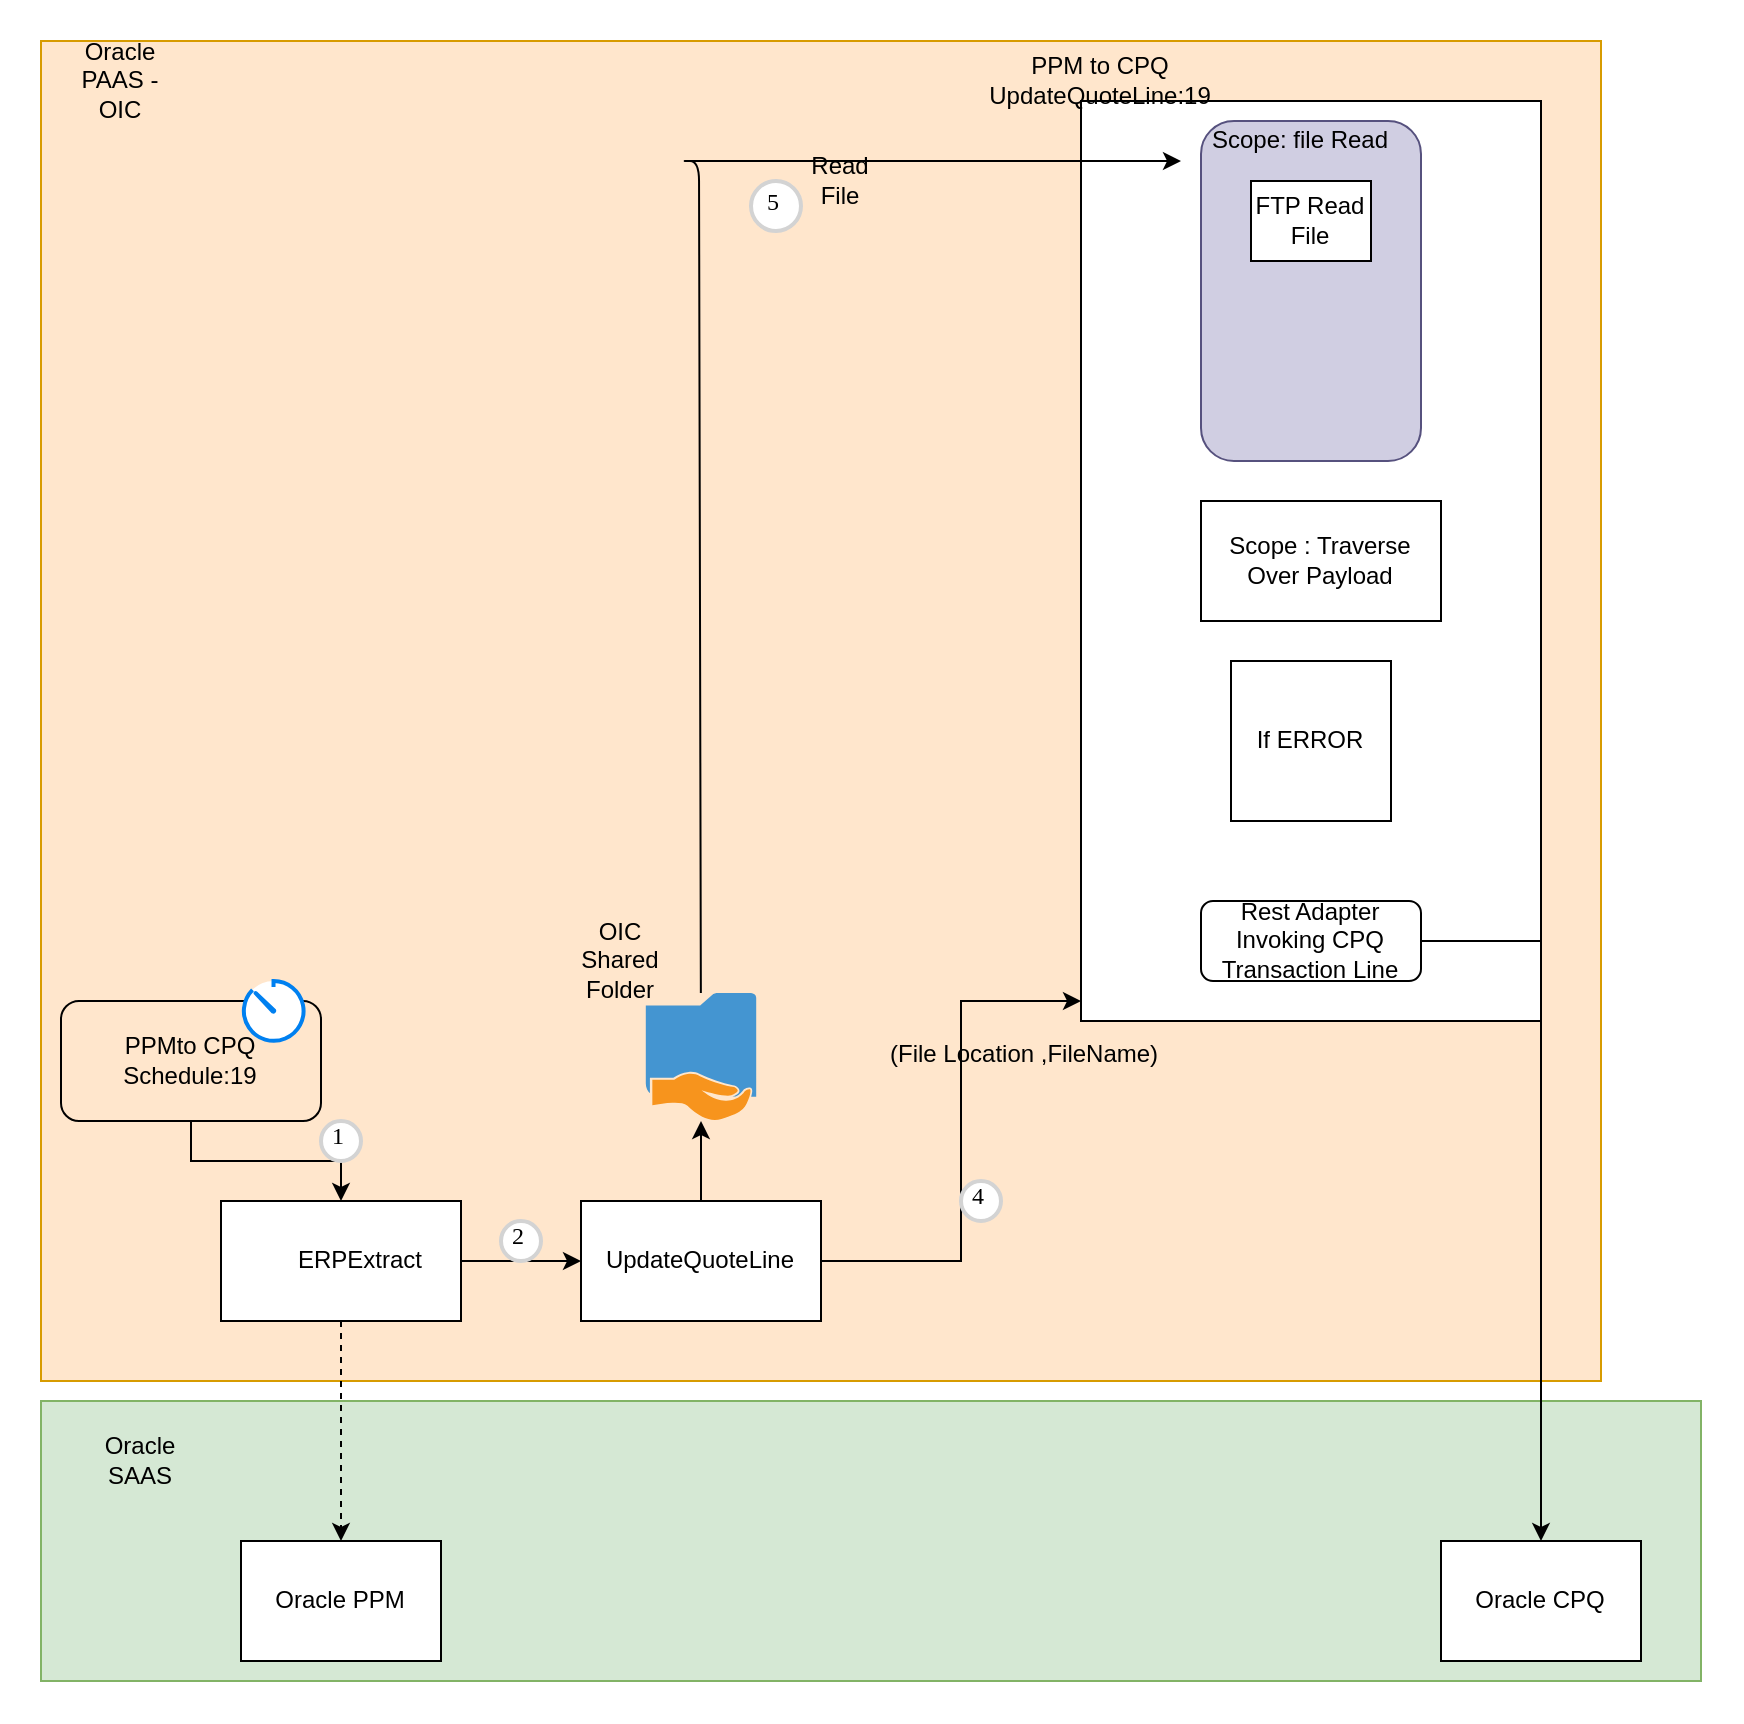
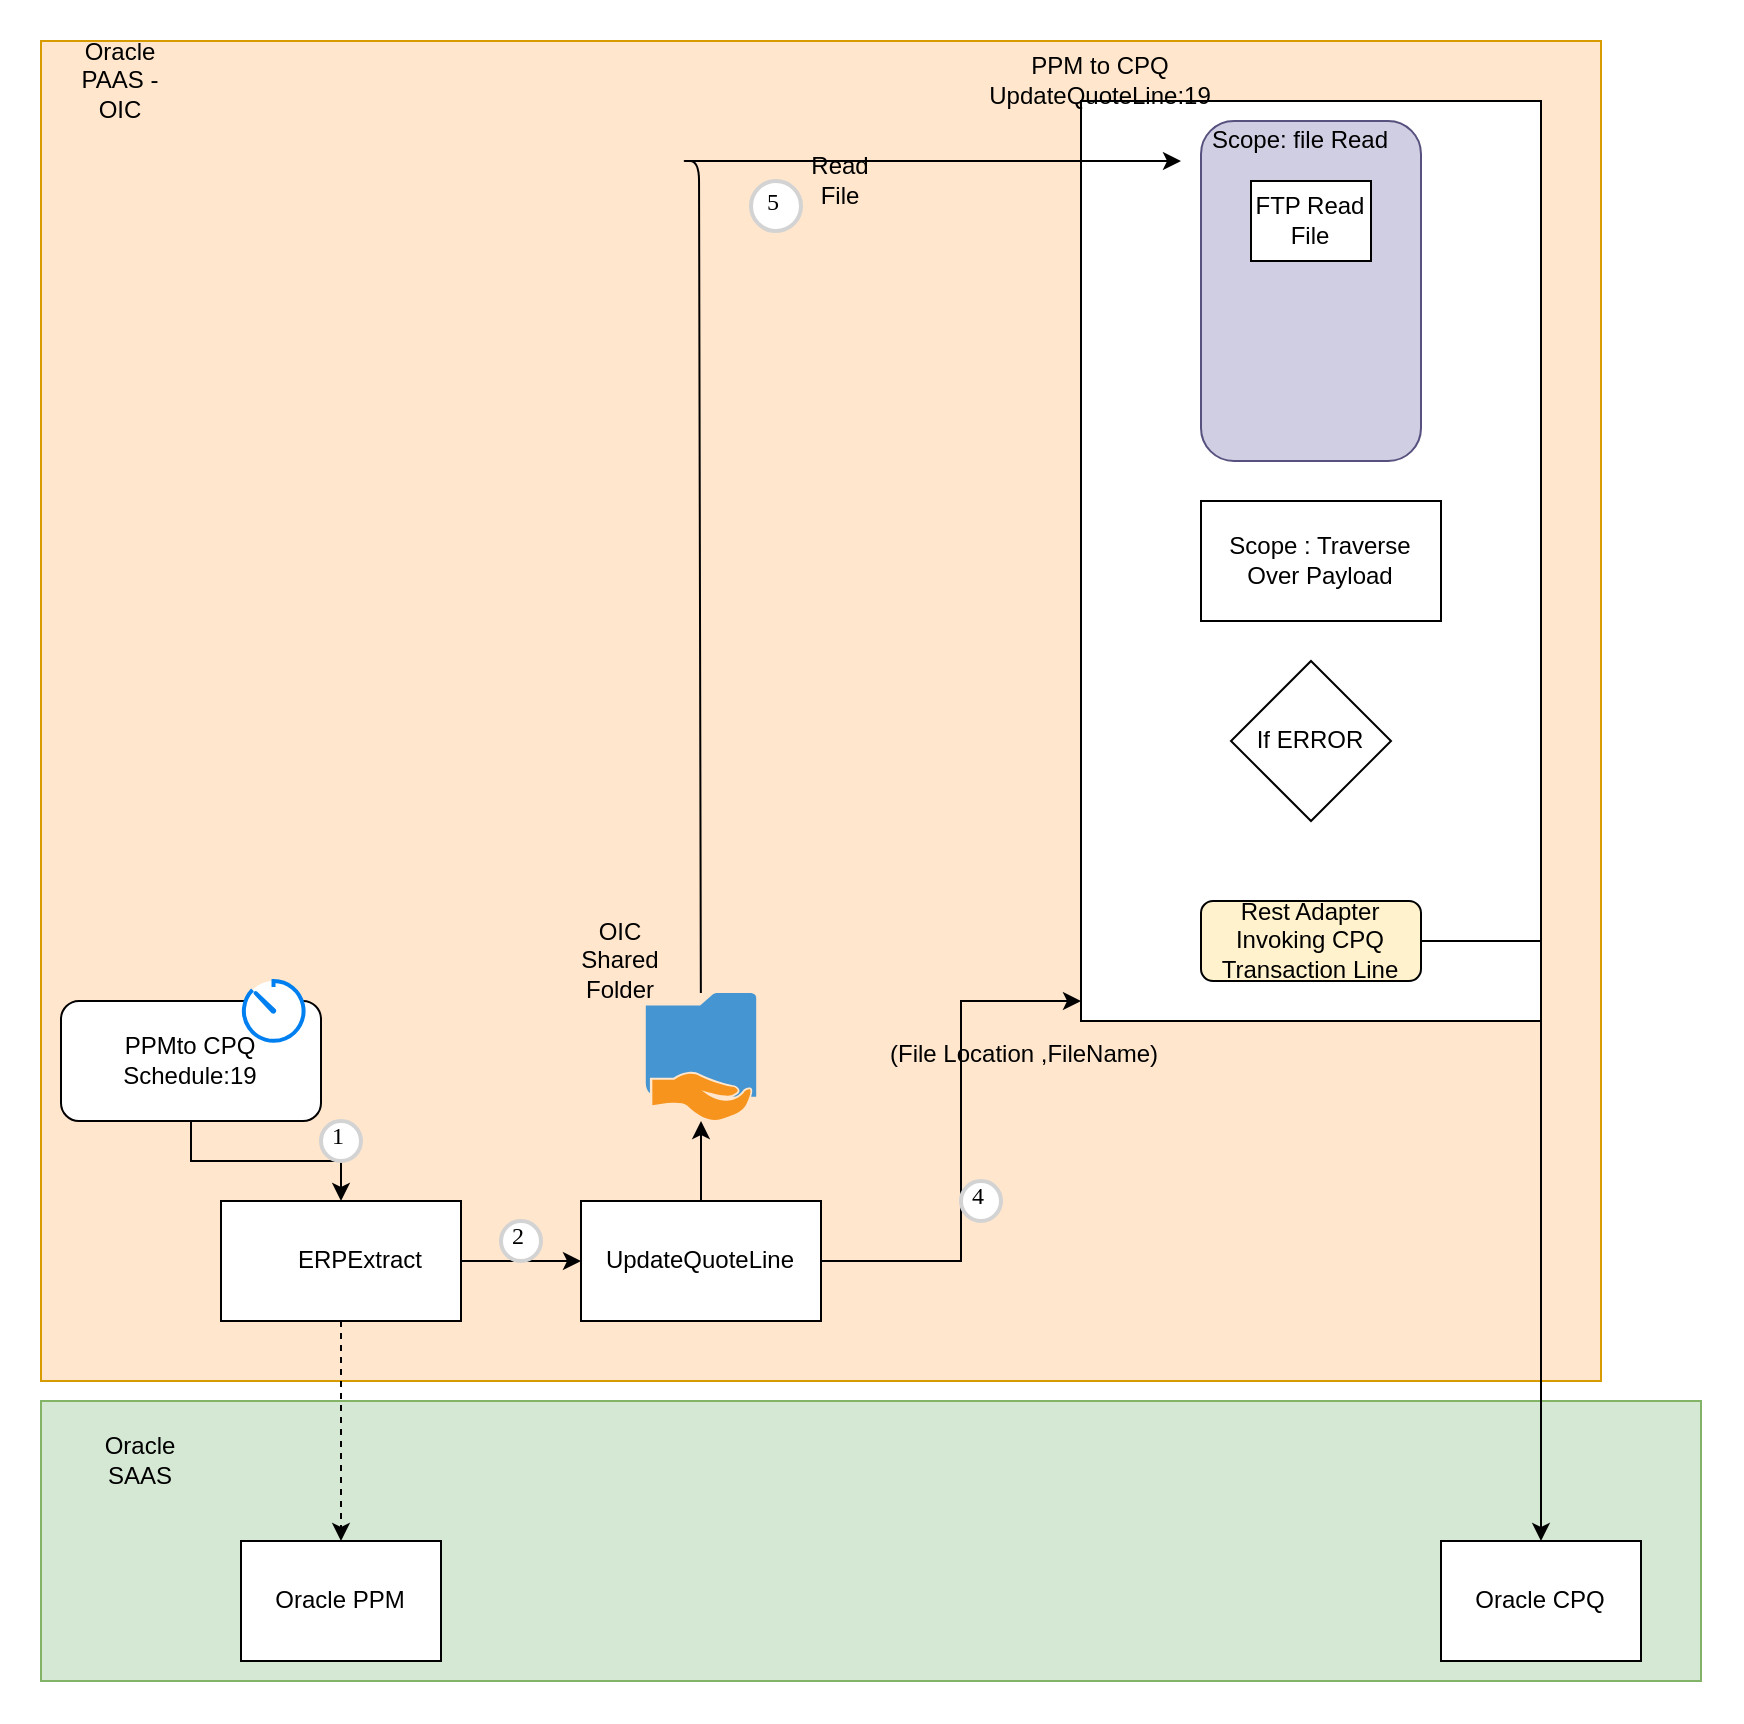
node "If ERROR": shape rectangle -> diamond
node "Rest Adapter Invoking CPQ Transaction Line": fillcolor #ffffff -> #fff2cc
node "PPMto CPQ Schedule:19": fillcolor #ffe6cc -> #ffffff
